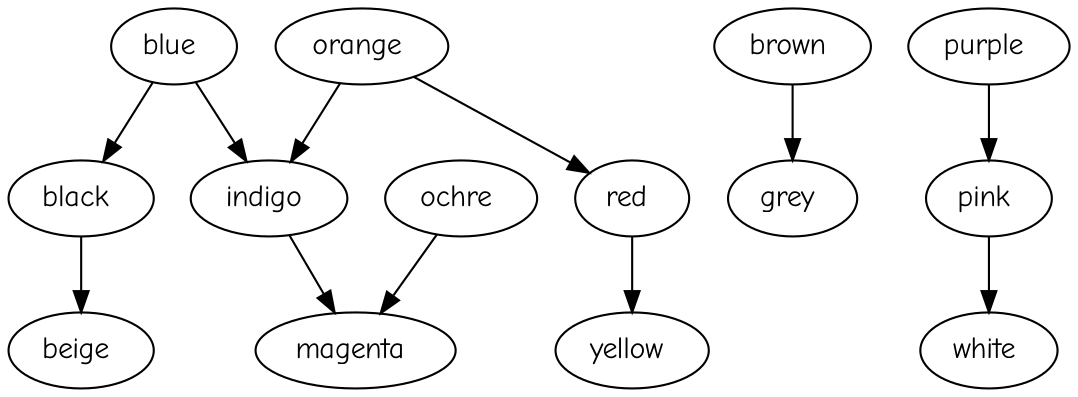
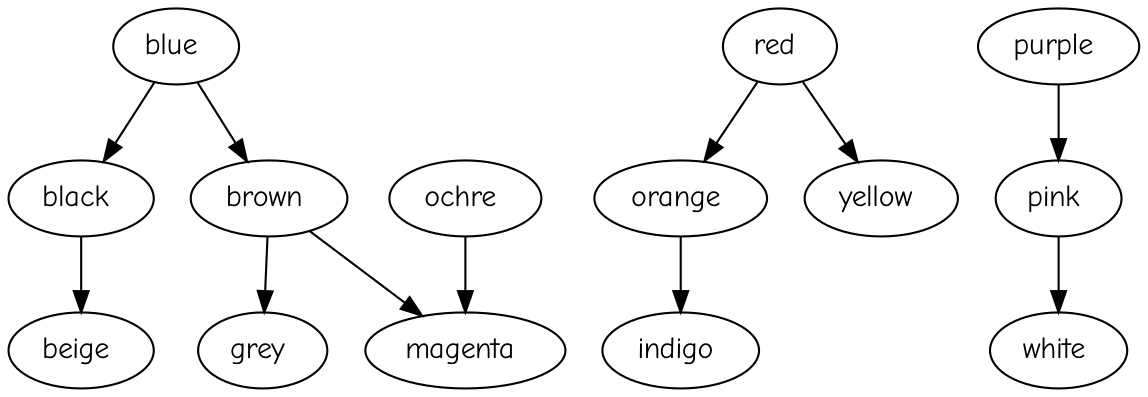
edge "blue" -> "indigo": now "blue" -> "brown"
edge "orange" -> "red": reversed
edge "indigo" -> "magenta": now "brown" -> "magenta"
